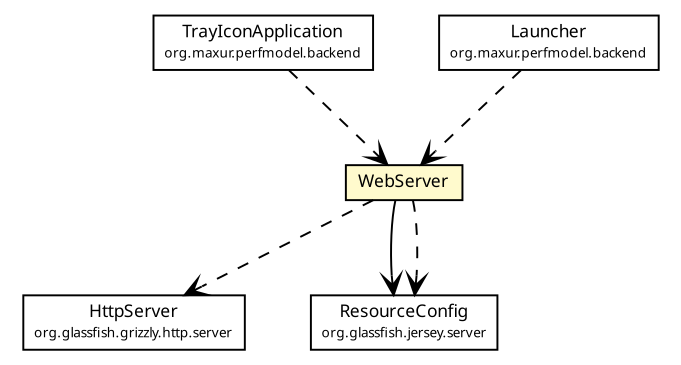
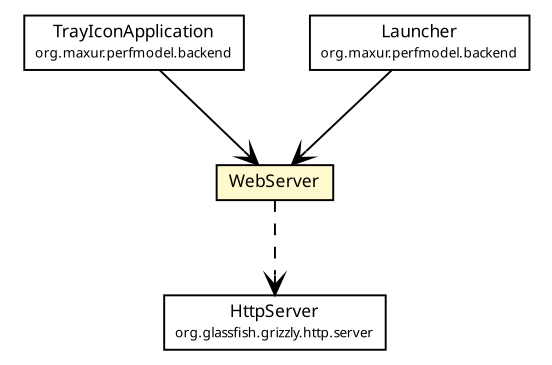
edge "TrayIconApplication" -> "WebServer": style dashed -> solid
edge "Launcher" -> "WebServer": style dashed -> solid
node "ResourceConfig": removed
